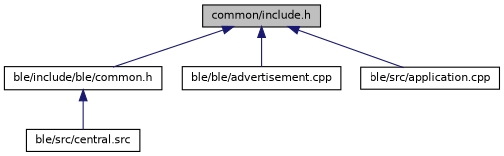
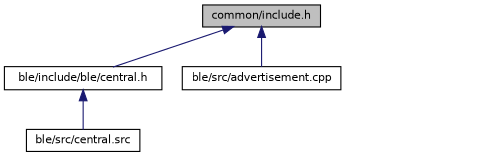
node "ble/include/ble/common.h": label "ble/include/ble/common.h" -> "ble/include/ble/central.h"
node "ble/ble/advertisement.cpp": label "ble/ble/advertisement.cpp" -> "ble/src/advertisement.cpp"
node "ble/src/application.cpp": removed
